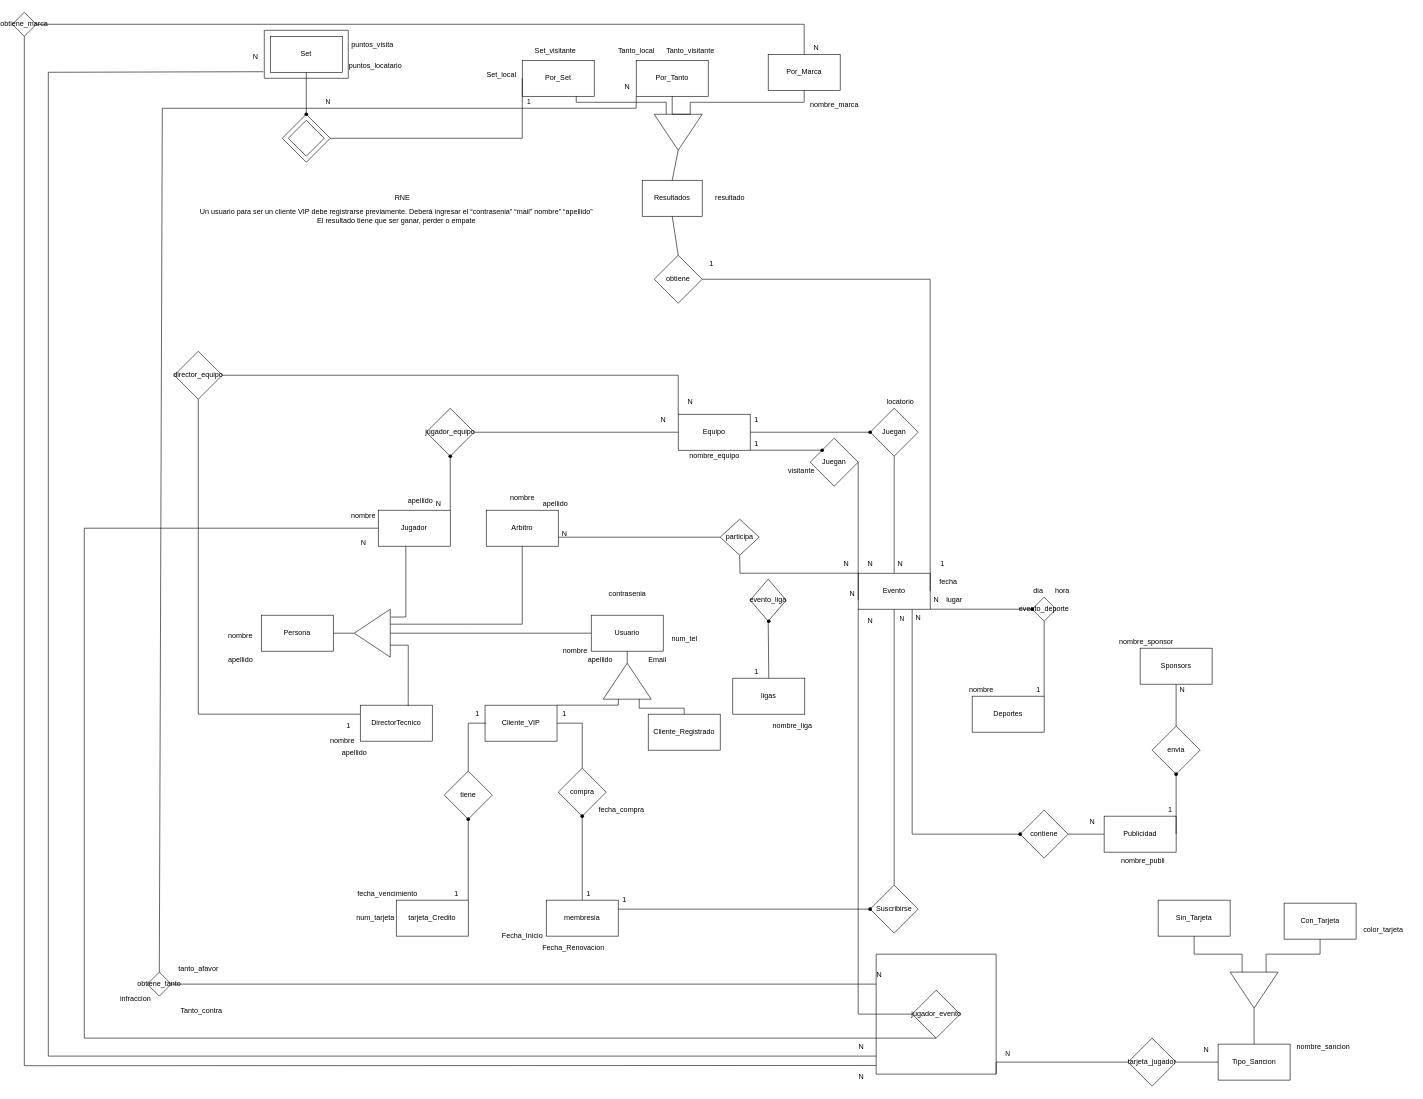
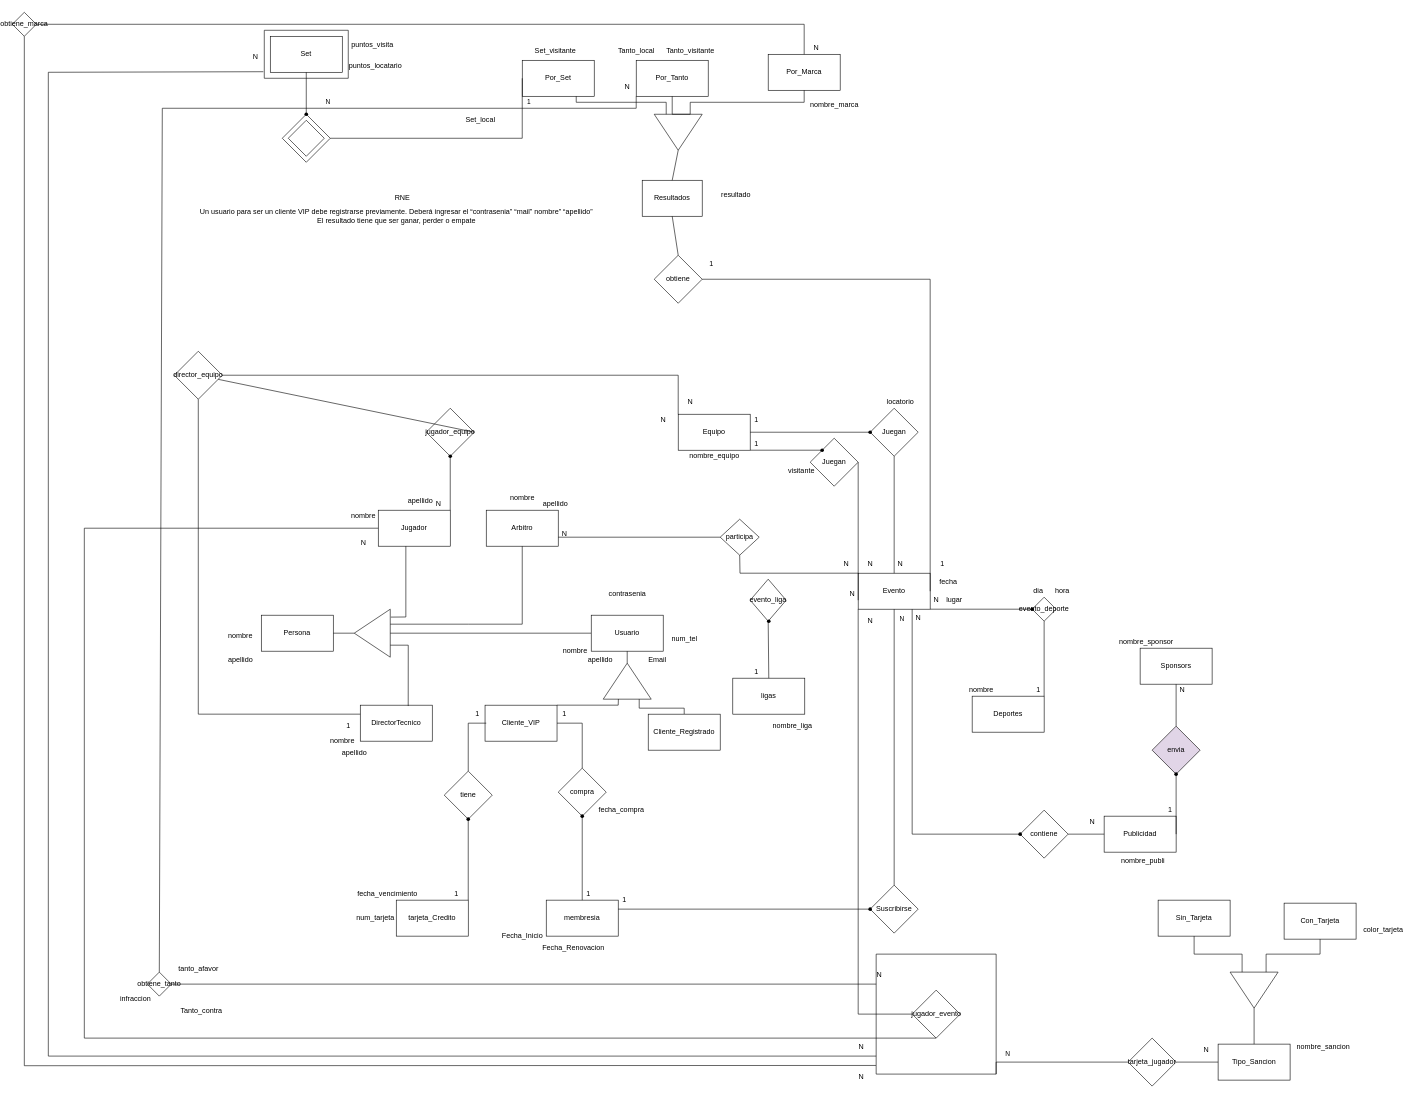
node "Set_local": moved (501, 75) -> (480, 120)
node "resultado": moved (730, 198) -> (736, 195)
edge "jugador_equipo" -- "Equipo": now "jugador_equipo" -- "director_equipo"
node "envia": fillcolor #ffffff -> #e1d5e7
